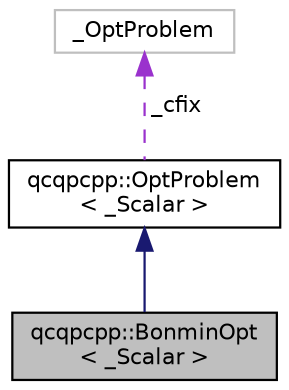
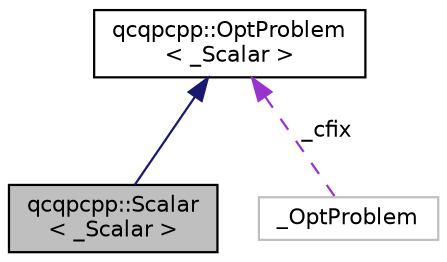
edge "qcqpcpp::OptProblem < _Scalar >" -> "_OptProblem": reversed
node "qcqpcpp::BonminOpt < _Scalar >": label "qcqpcpp::BonminOpt < _Scalar >" -> "qcqpcpp::Scalar < _Scalar >"
